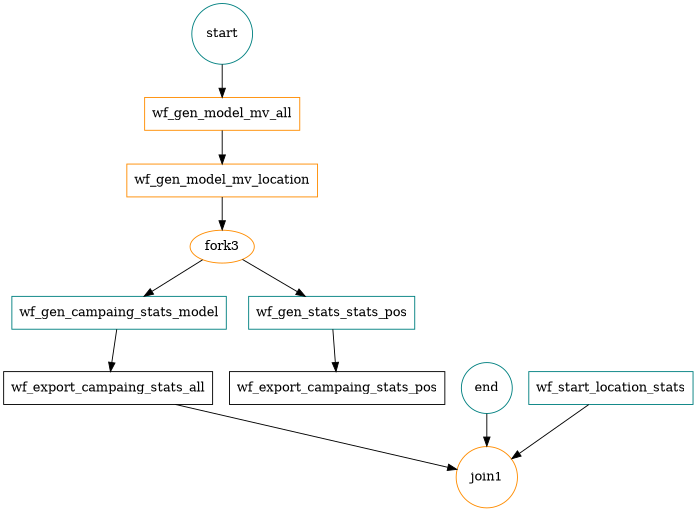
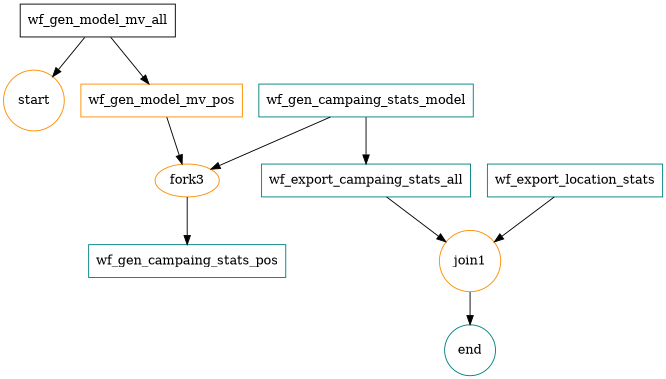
node "start": color teal -> darkorange
edge "start" -> "wf_gen_model_mv_all": reversed
node "wf_gen_model_mv_all": color darkorange -> black
node "wf_gen_model_mv_location": label "wf_gen_model_mv_location" -> "wf_gen_model_mv_pos"
edge "fork3" -> "wf_gen_campaing_stats_model": reversed
node "wf_gen_stats_stats_pos": label "wf_gen_stats_stats_pos" -> "wf_gen_campaing_stats_pos"
node "wf_export_campaing_stats_all": color black -> teal
node "wf_export_campaing_stats_pos": removed
node "wf_start_location_stats": label "wf_start_location_stats" -> "wf_export_location_stats"
edge "end" -> "join1": reversed
